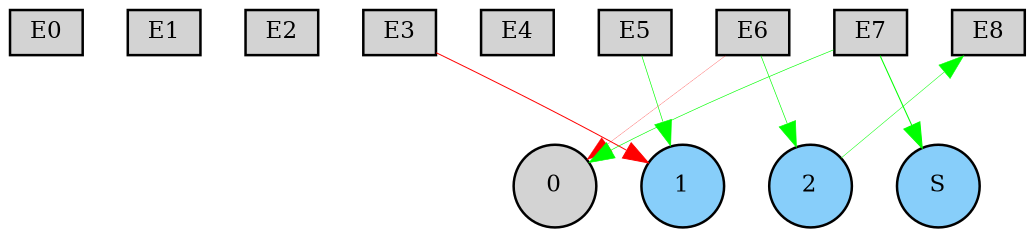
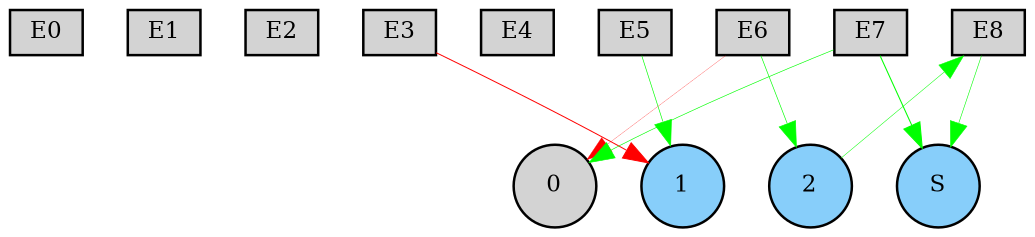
edge "E8" -> "S": added
